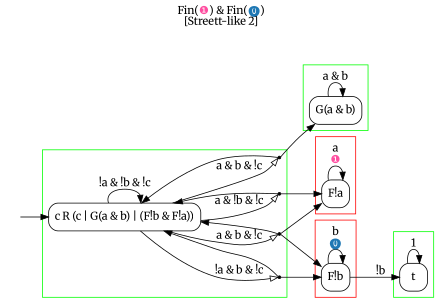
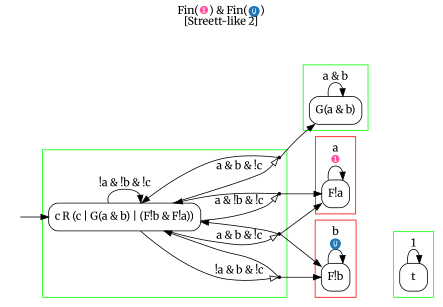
edge "F!b" -> "t": removed, label "!b"
